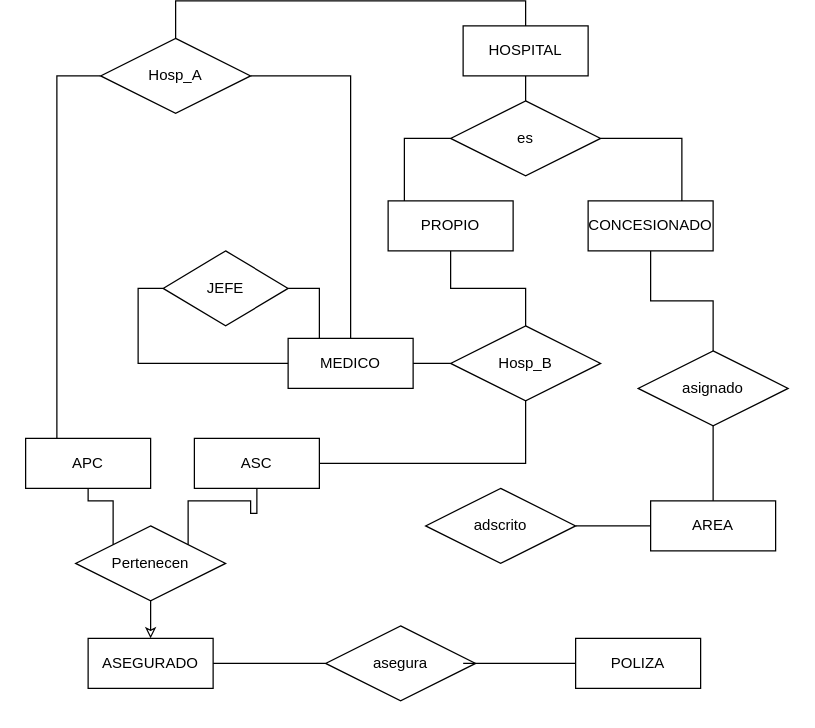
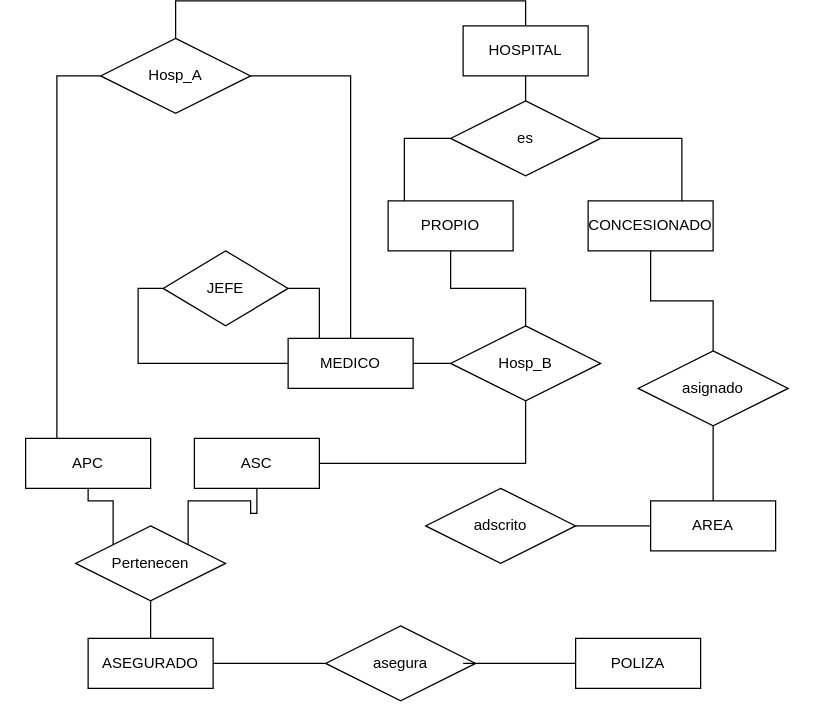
edge "Pertenecen" -> "ASEGURADO": arrowhead classic -> none
